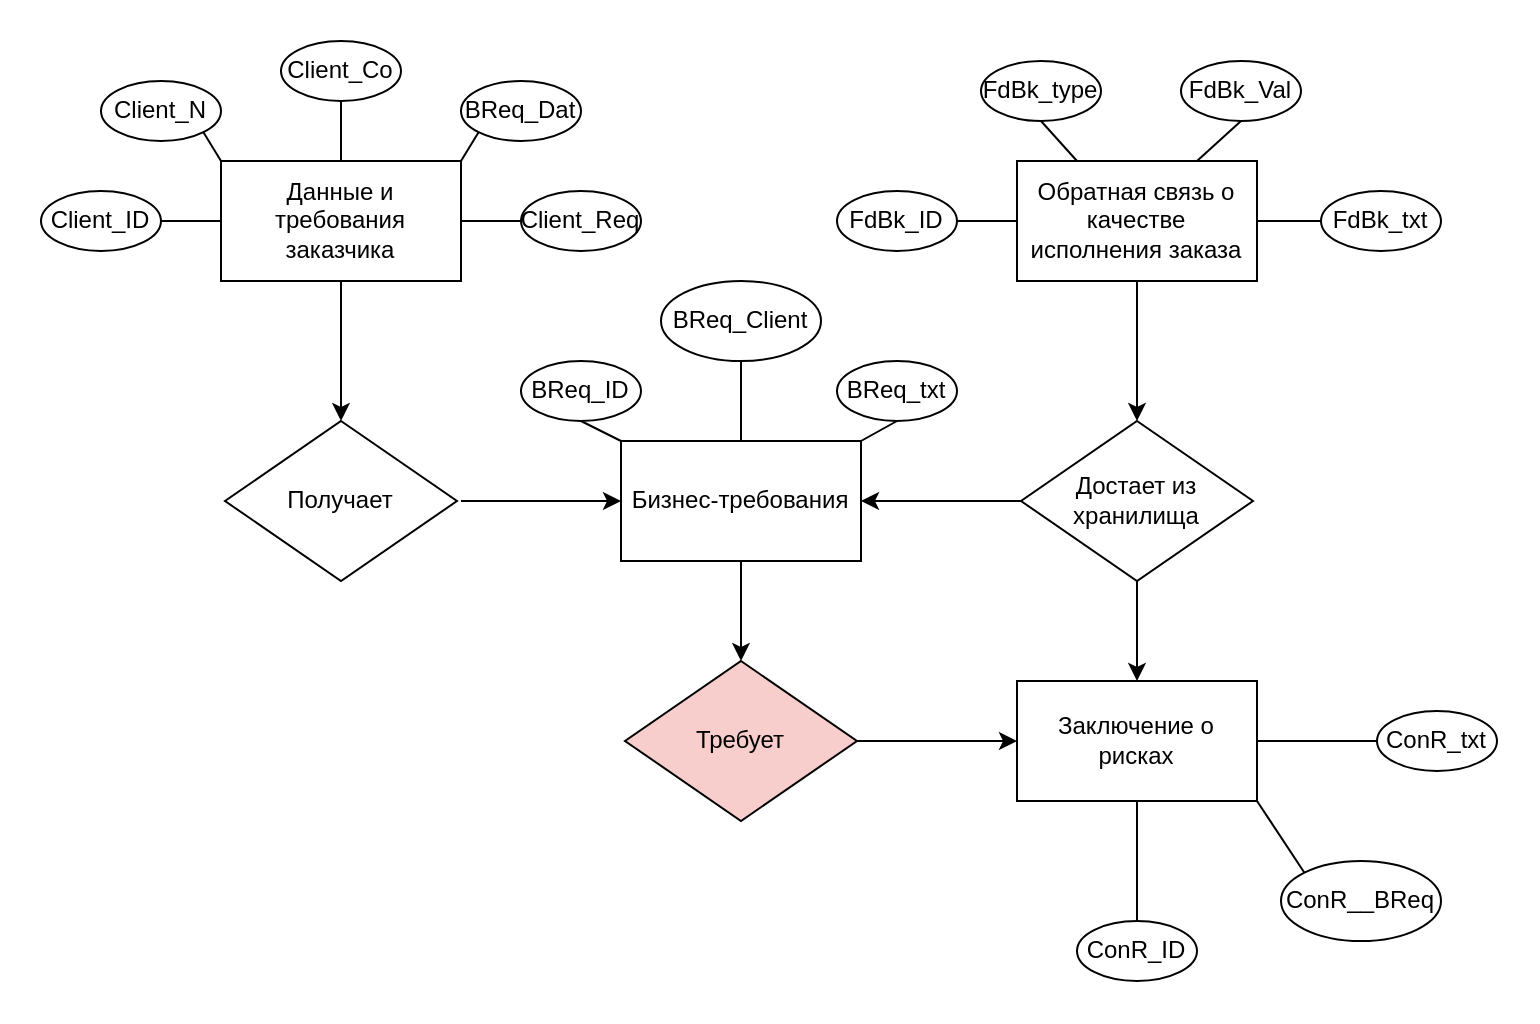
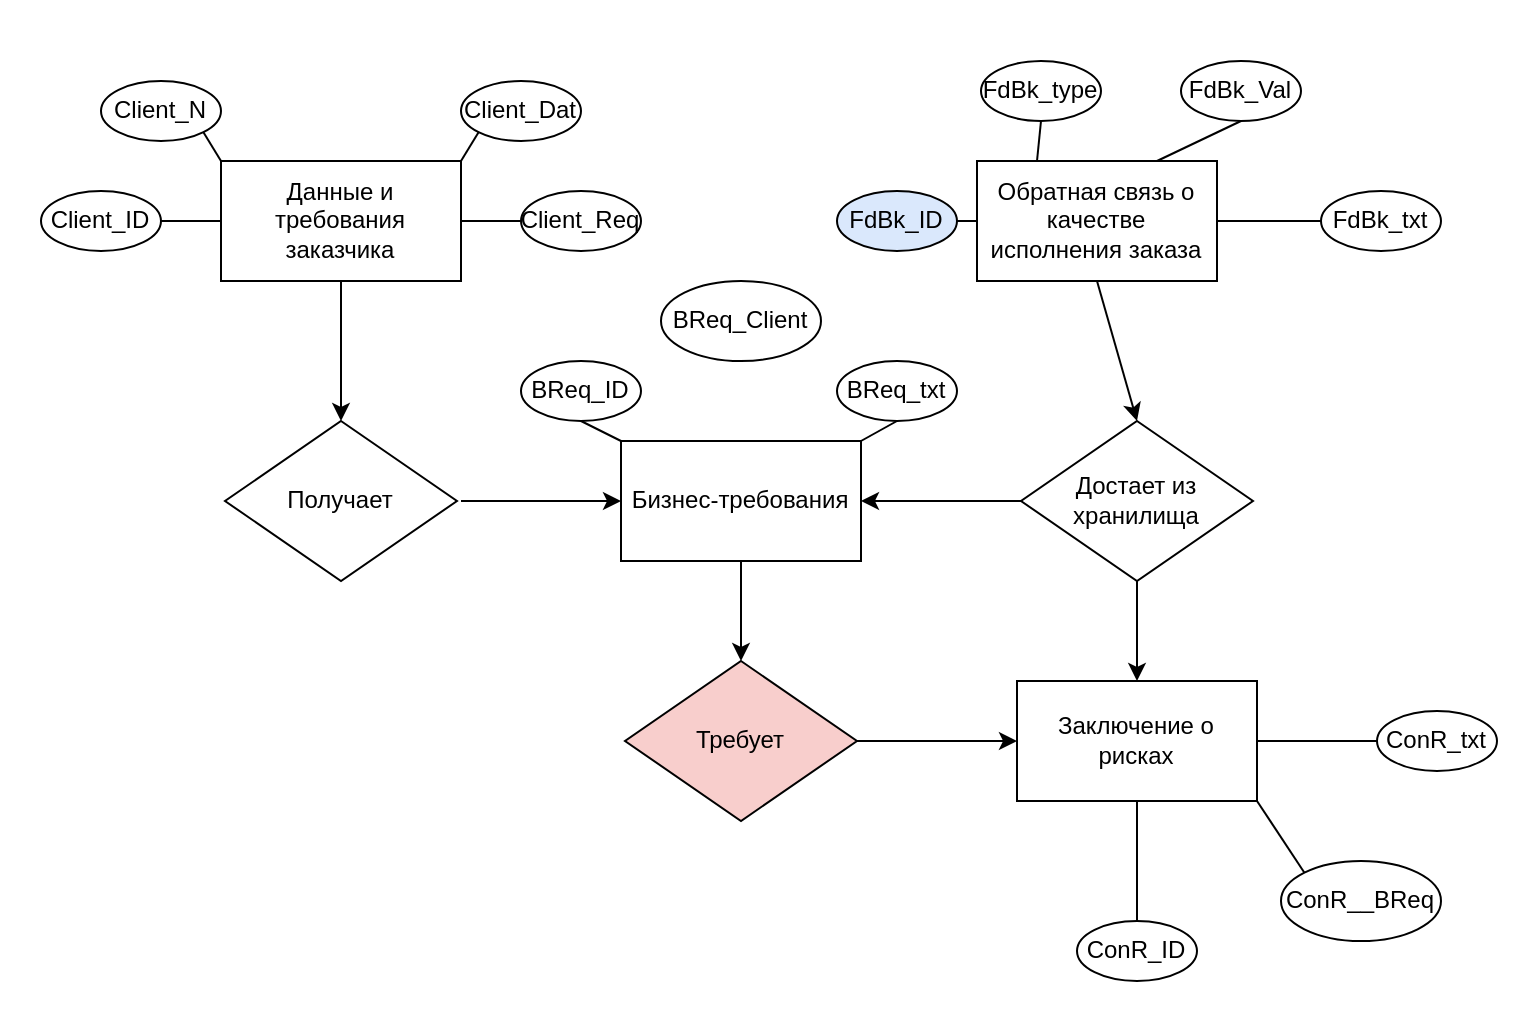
node "Client_Co": removed
node "BReq_Dat": label "BReq_Dat" -> "Client_Dat"
edge "Client_Co" -- "Данные и требования заказчика": removed
node "FdBk_ID": fillcolor #ffffff -> #dae8fc
node "Обратная связь о качестве исполнения заказа": moved (1137, 221) -> (1097, 221)
edge "BReq_Client" -- "Бизнес-требования": removed
